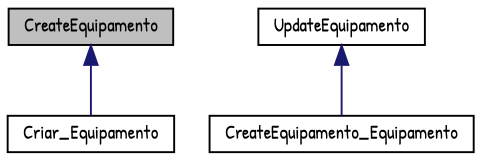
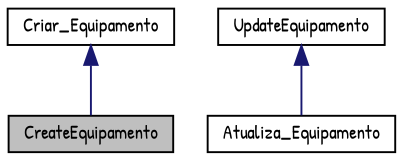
edge "Criar_Equipamento" -> "CreateEquipamento": reversed
node "CreateEquipamento_Equipamento": label "CreateEquipamento_Equipamento" -> "Atualiza_Equipamento"
